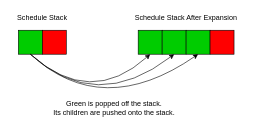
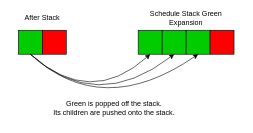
node "Schedule Stack": label "Schedule Stack" -> "After Stack"
node "Schedule Stack After Expansion": label "Schedule Stack After Expansion" -> "Schedule Stack Green Expansion"
